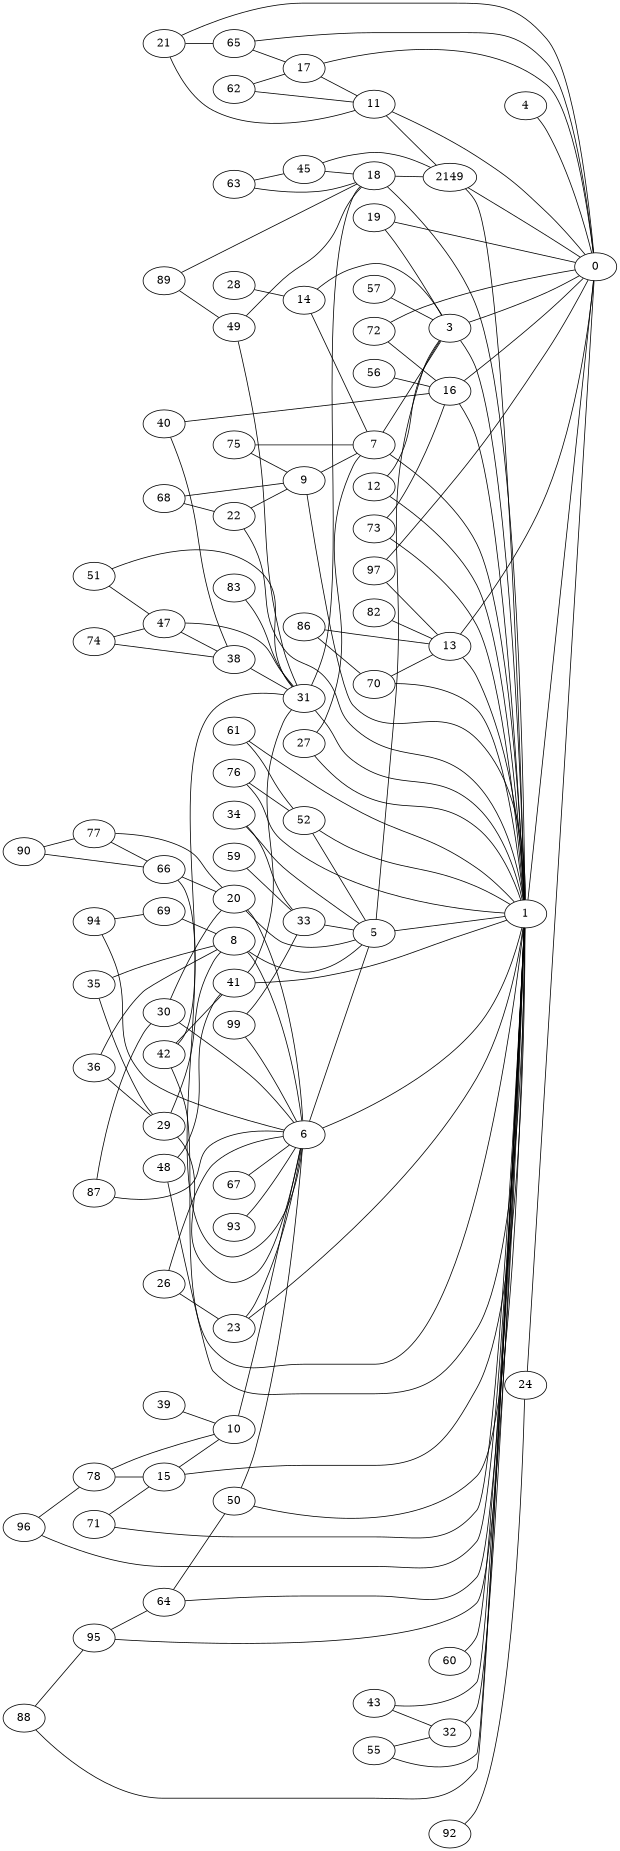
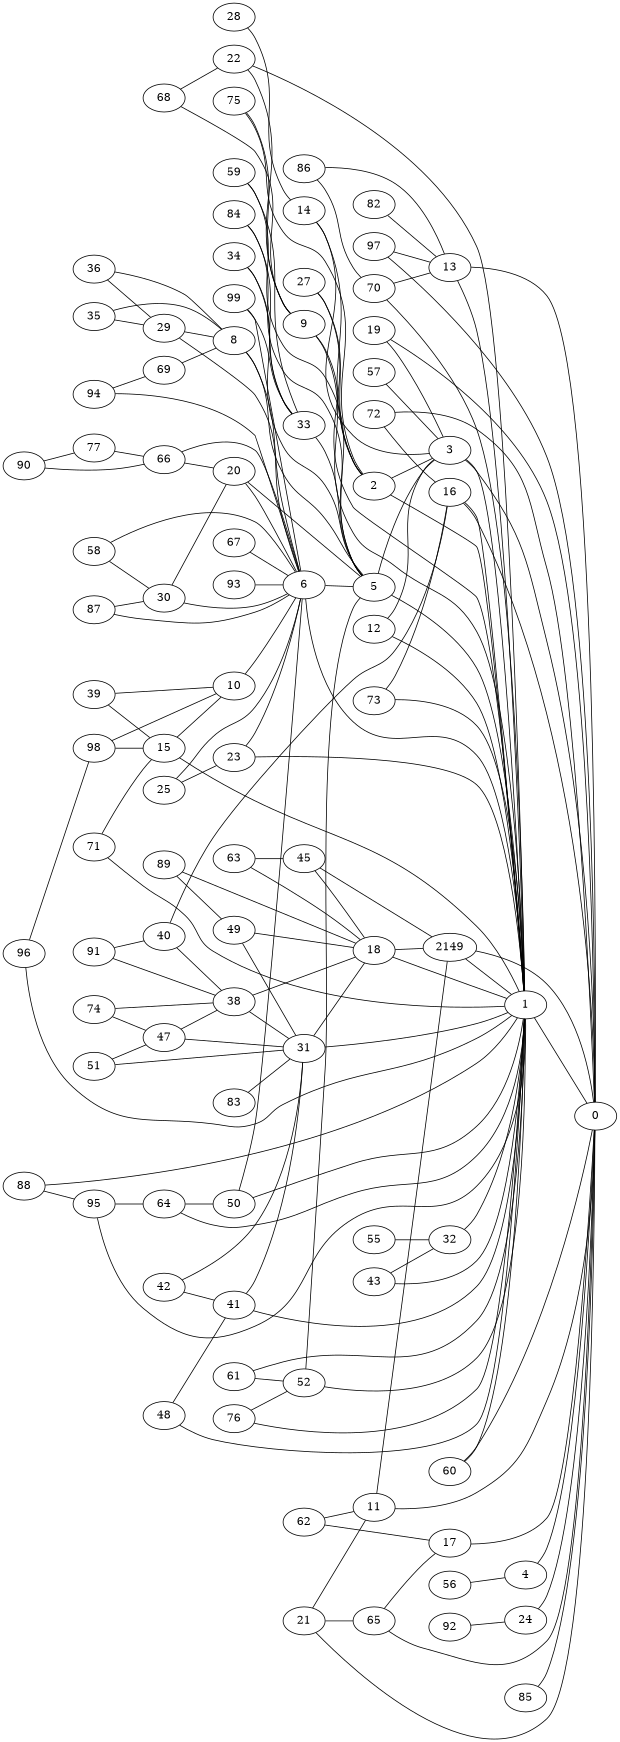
edge "17" -- "11": removed
node "84": added
edge "59" -- "5": added
edge "56" -- "16": now "56" -- "4"
node "7": label "7" -> "2"
node "58": added
edge "39" -- "15": added
edge "77" -- "20": removed
node "91": added
edge "18" -- "38": added
node "26": label "26" -> "25"
edge "0" -- "60": added
edge "1" -- "42": removed
edge "1" -- "55": removed
node "78": label "78" -> "98"
node "85": added
